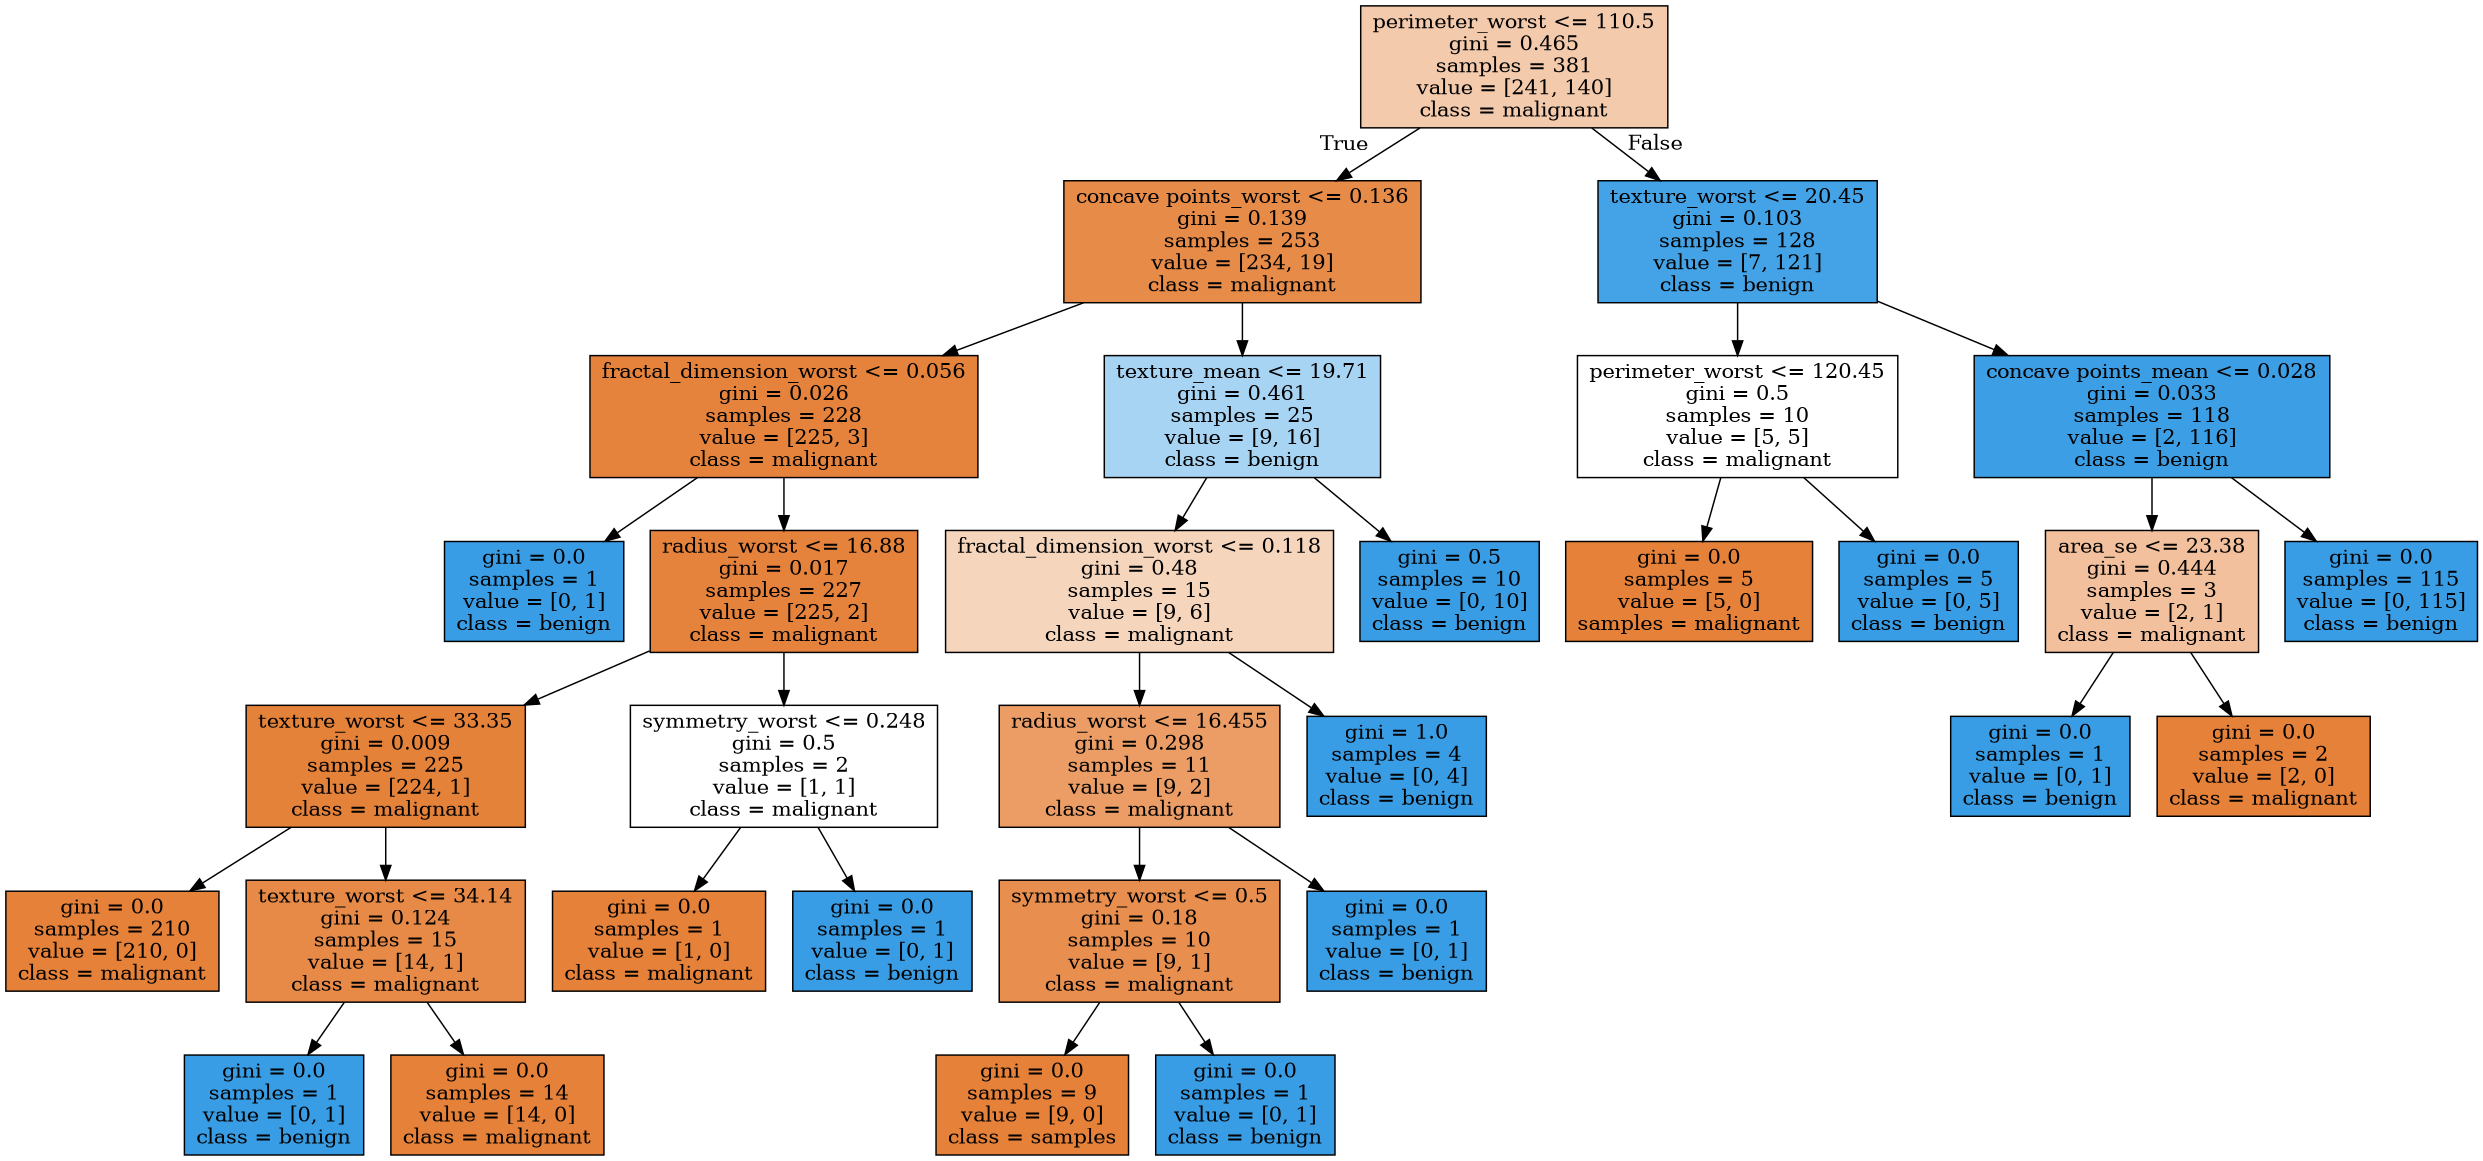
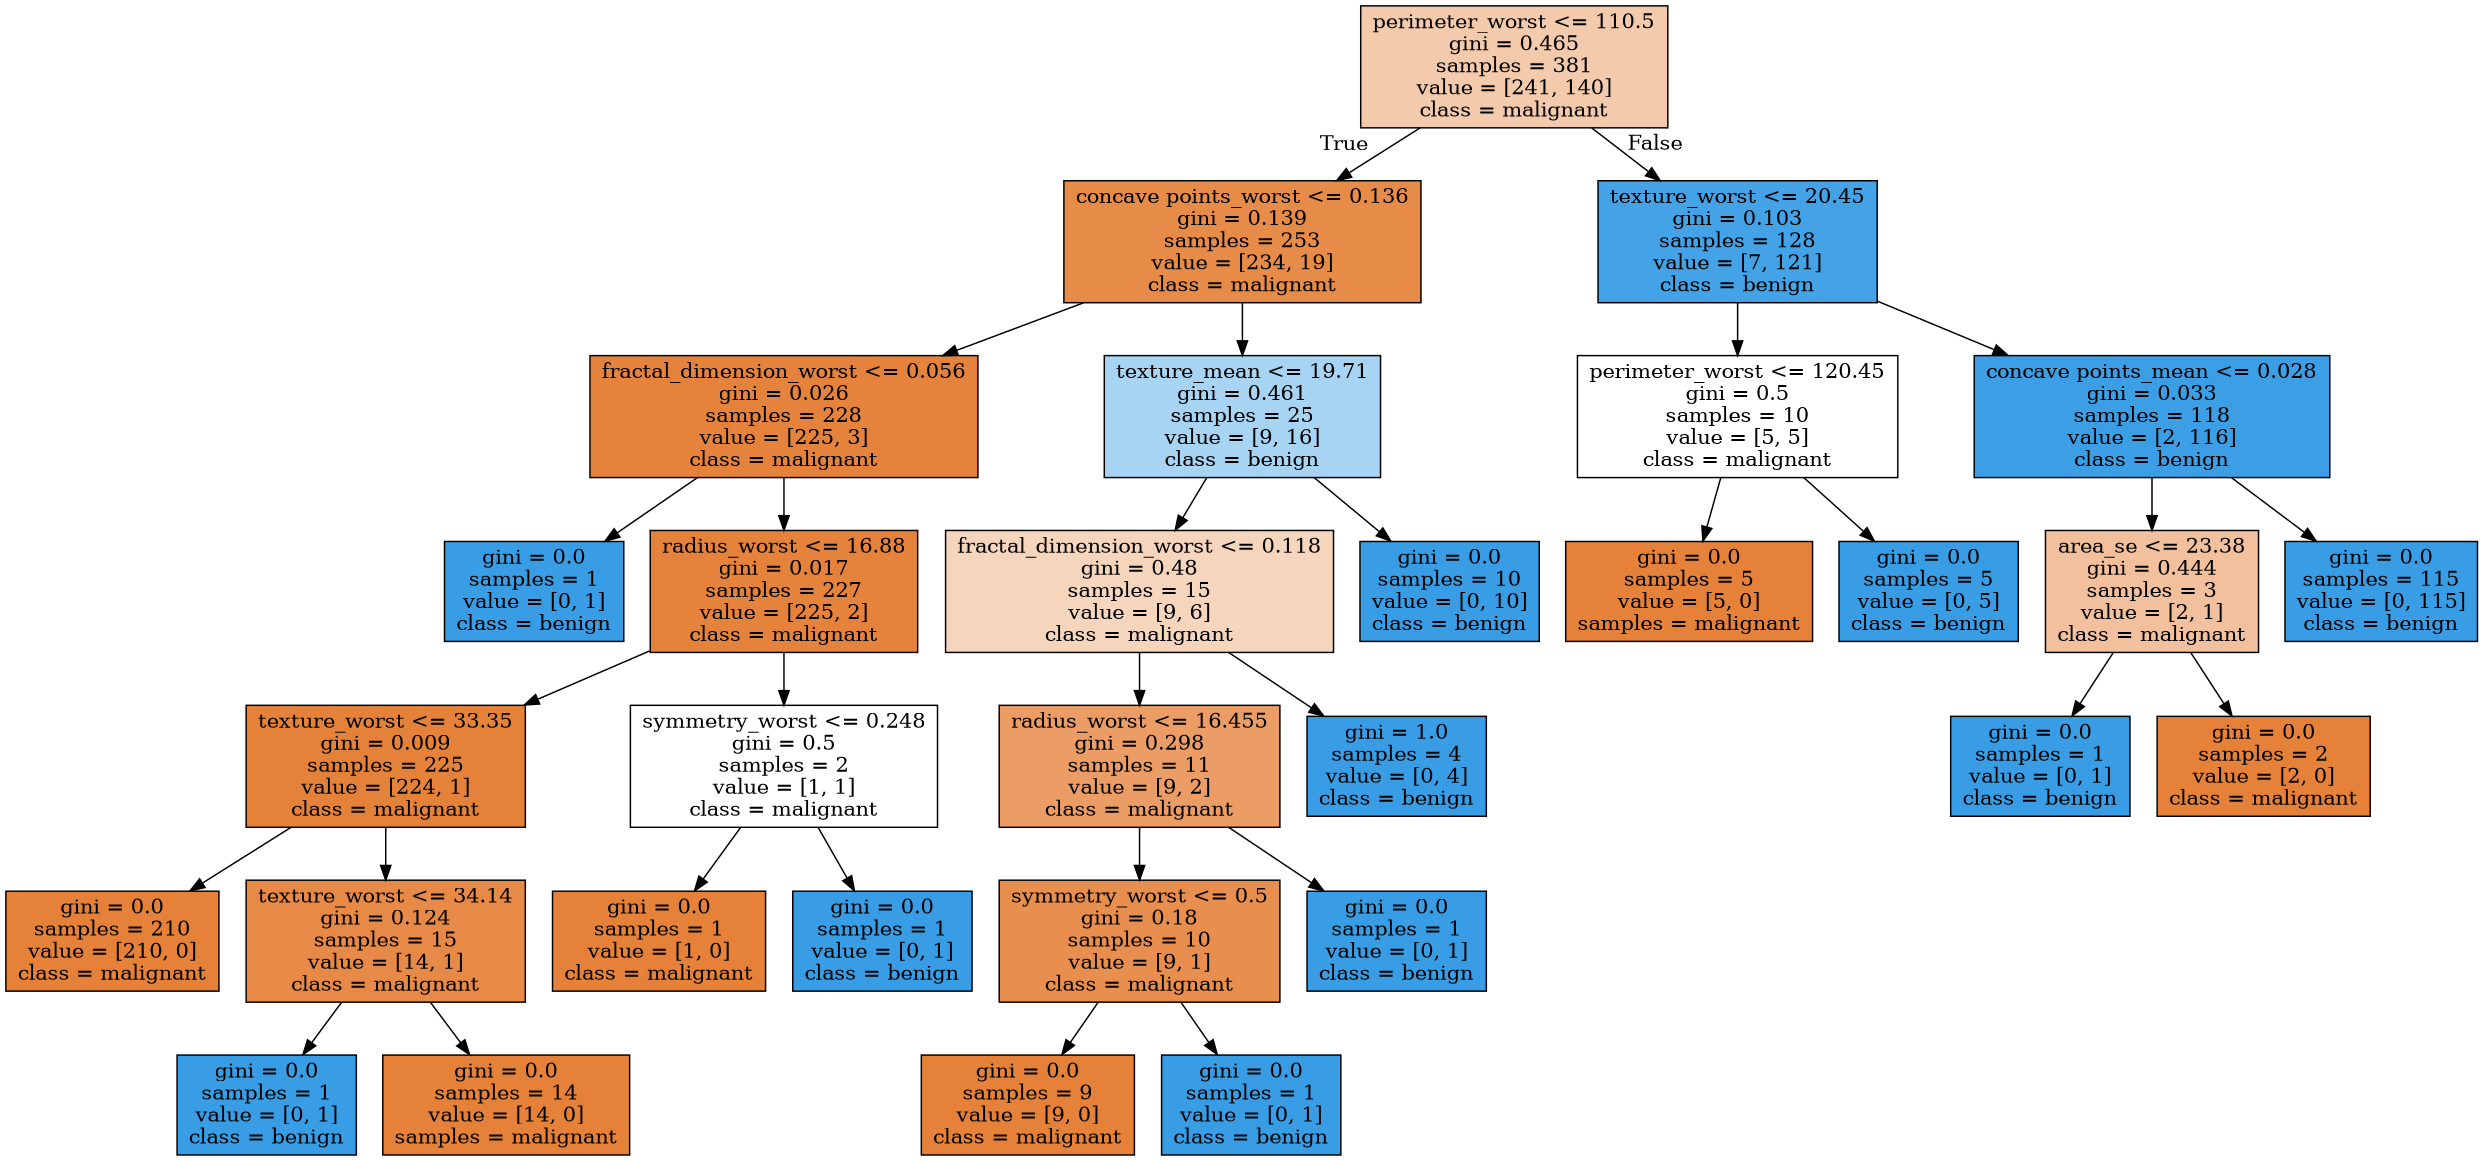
node "gini = 0.5 samples = 10 value = [0, 10] class = benign": label "gini = 0.5 samples = 10 value = [0, 10] class = benign" -> "gini = 0.0 samples = 10 value = [0, 10] class = benign"
node "gini = 0.0 samples = 14 value = [14, 0] class = malignant": label "gini = 0.0 samples = 14 value = [14, 0] class = malignant" -> "gini = 0.0 samples = 14 value = [14, 0] samples = malignant"
node "gini = 0.0 samples = 9 value = [9, 0] class = samples": label "gini = 0.0 samples = 9 value = [9, 0] class = samples" -> "gini = 0.0 samples = 9 value = [9, 0] class = malignant"
